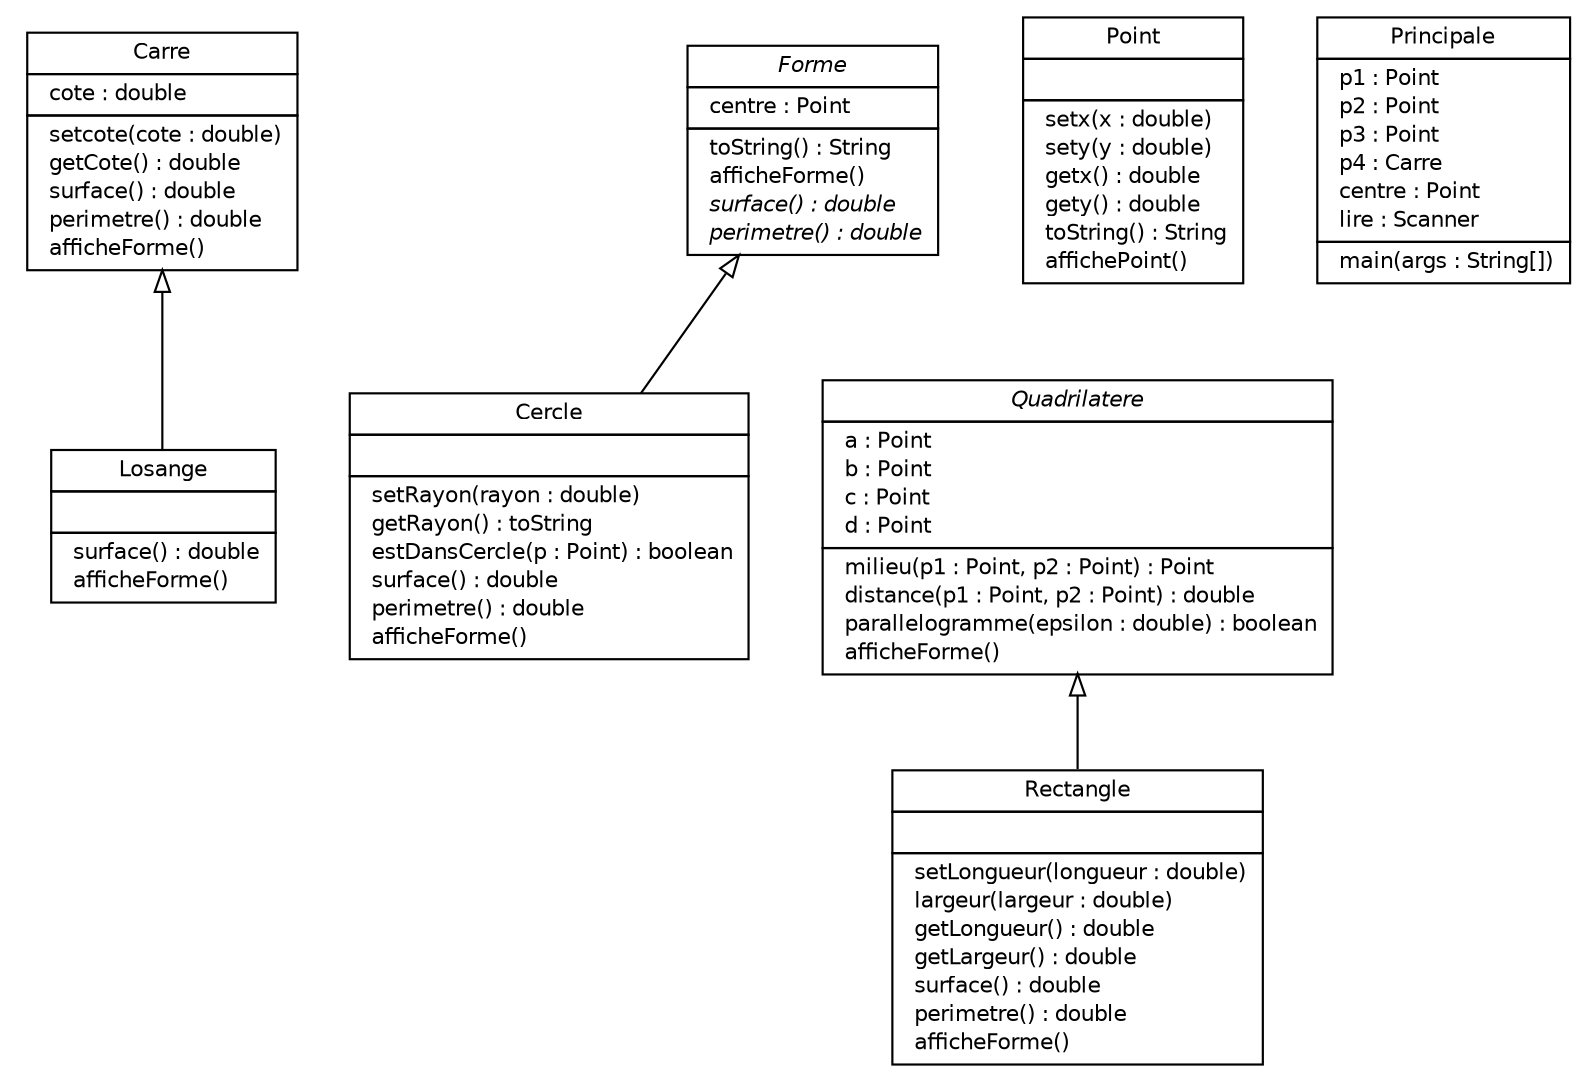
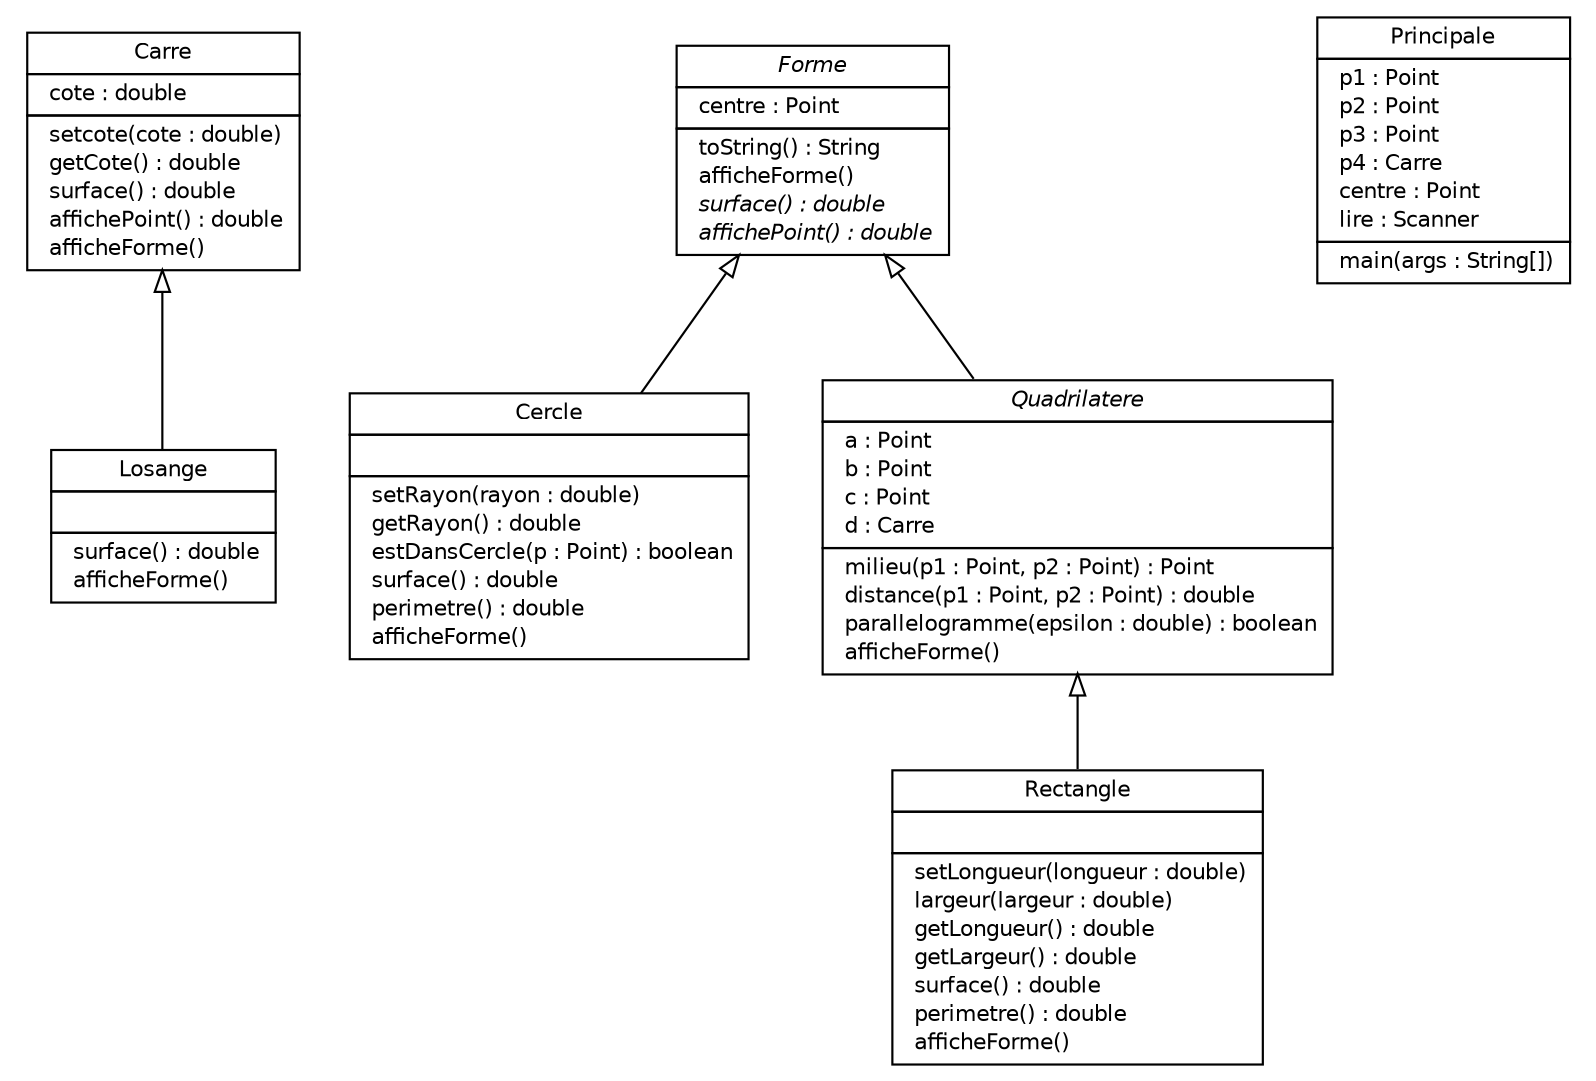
node "Point": removed
node "Carre": text "perimetre() : double" -> "affichePoint() : double"
node "Forme": text "perimetre() : double" -> "affichePoint() : double"
edge "Quadrilatere" -> "Forme": added
node "Cercle": text "getRayon() : toString" -> "getRayon() : double"
node "Quadrilatere": text "d : Point" -> "d : Carre"
